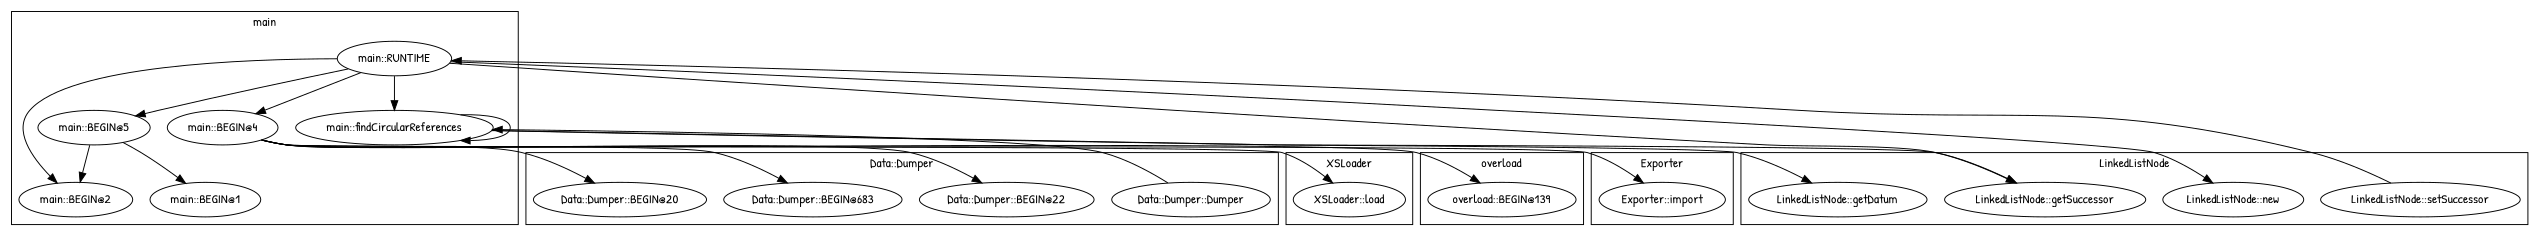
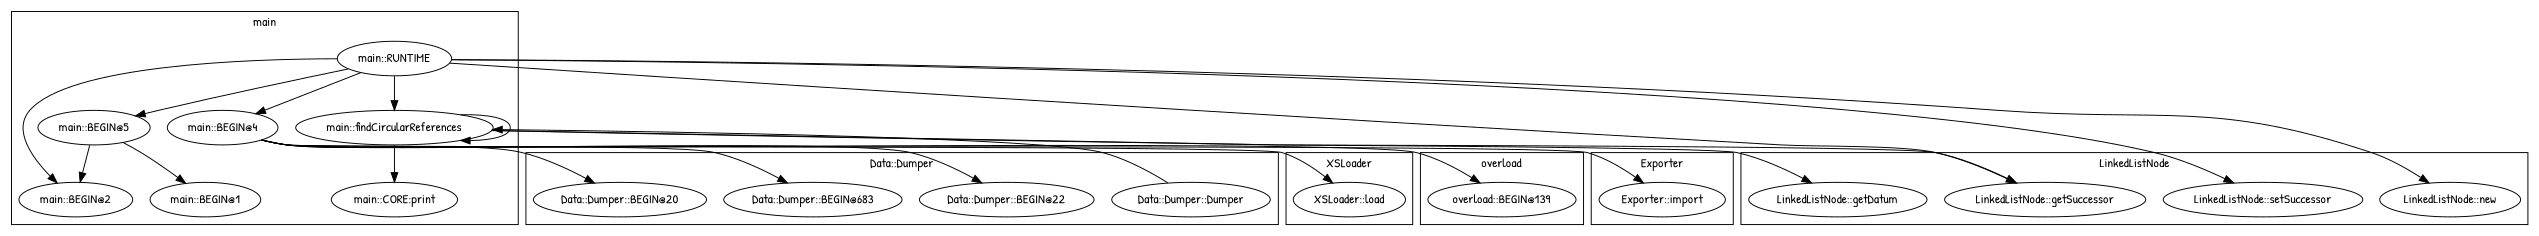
edge "LinkedListNode::setSuccessor" -> "main::RUNTIME": reversed
node "main::CORE:print": added
